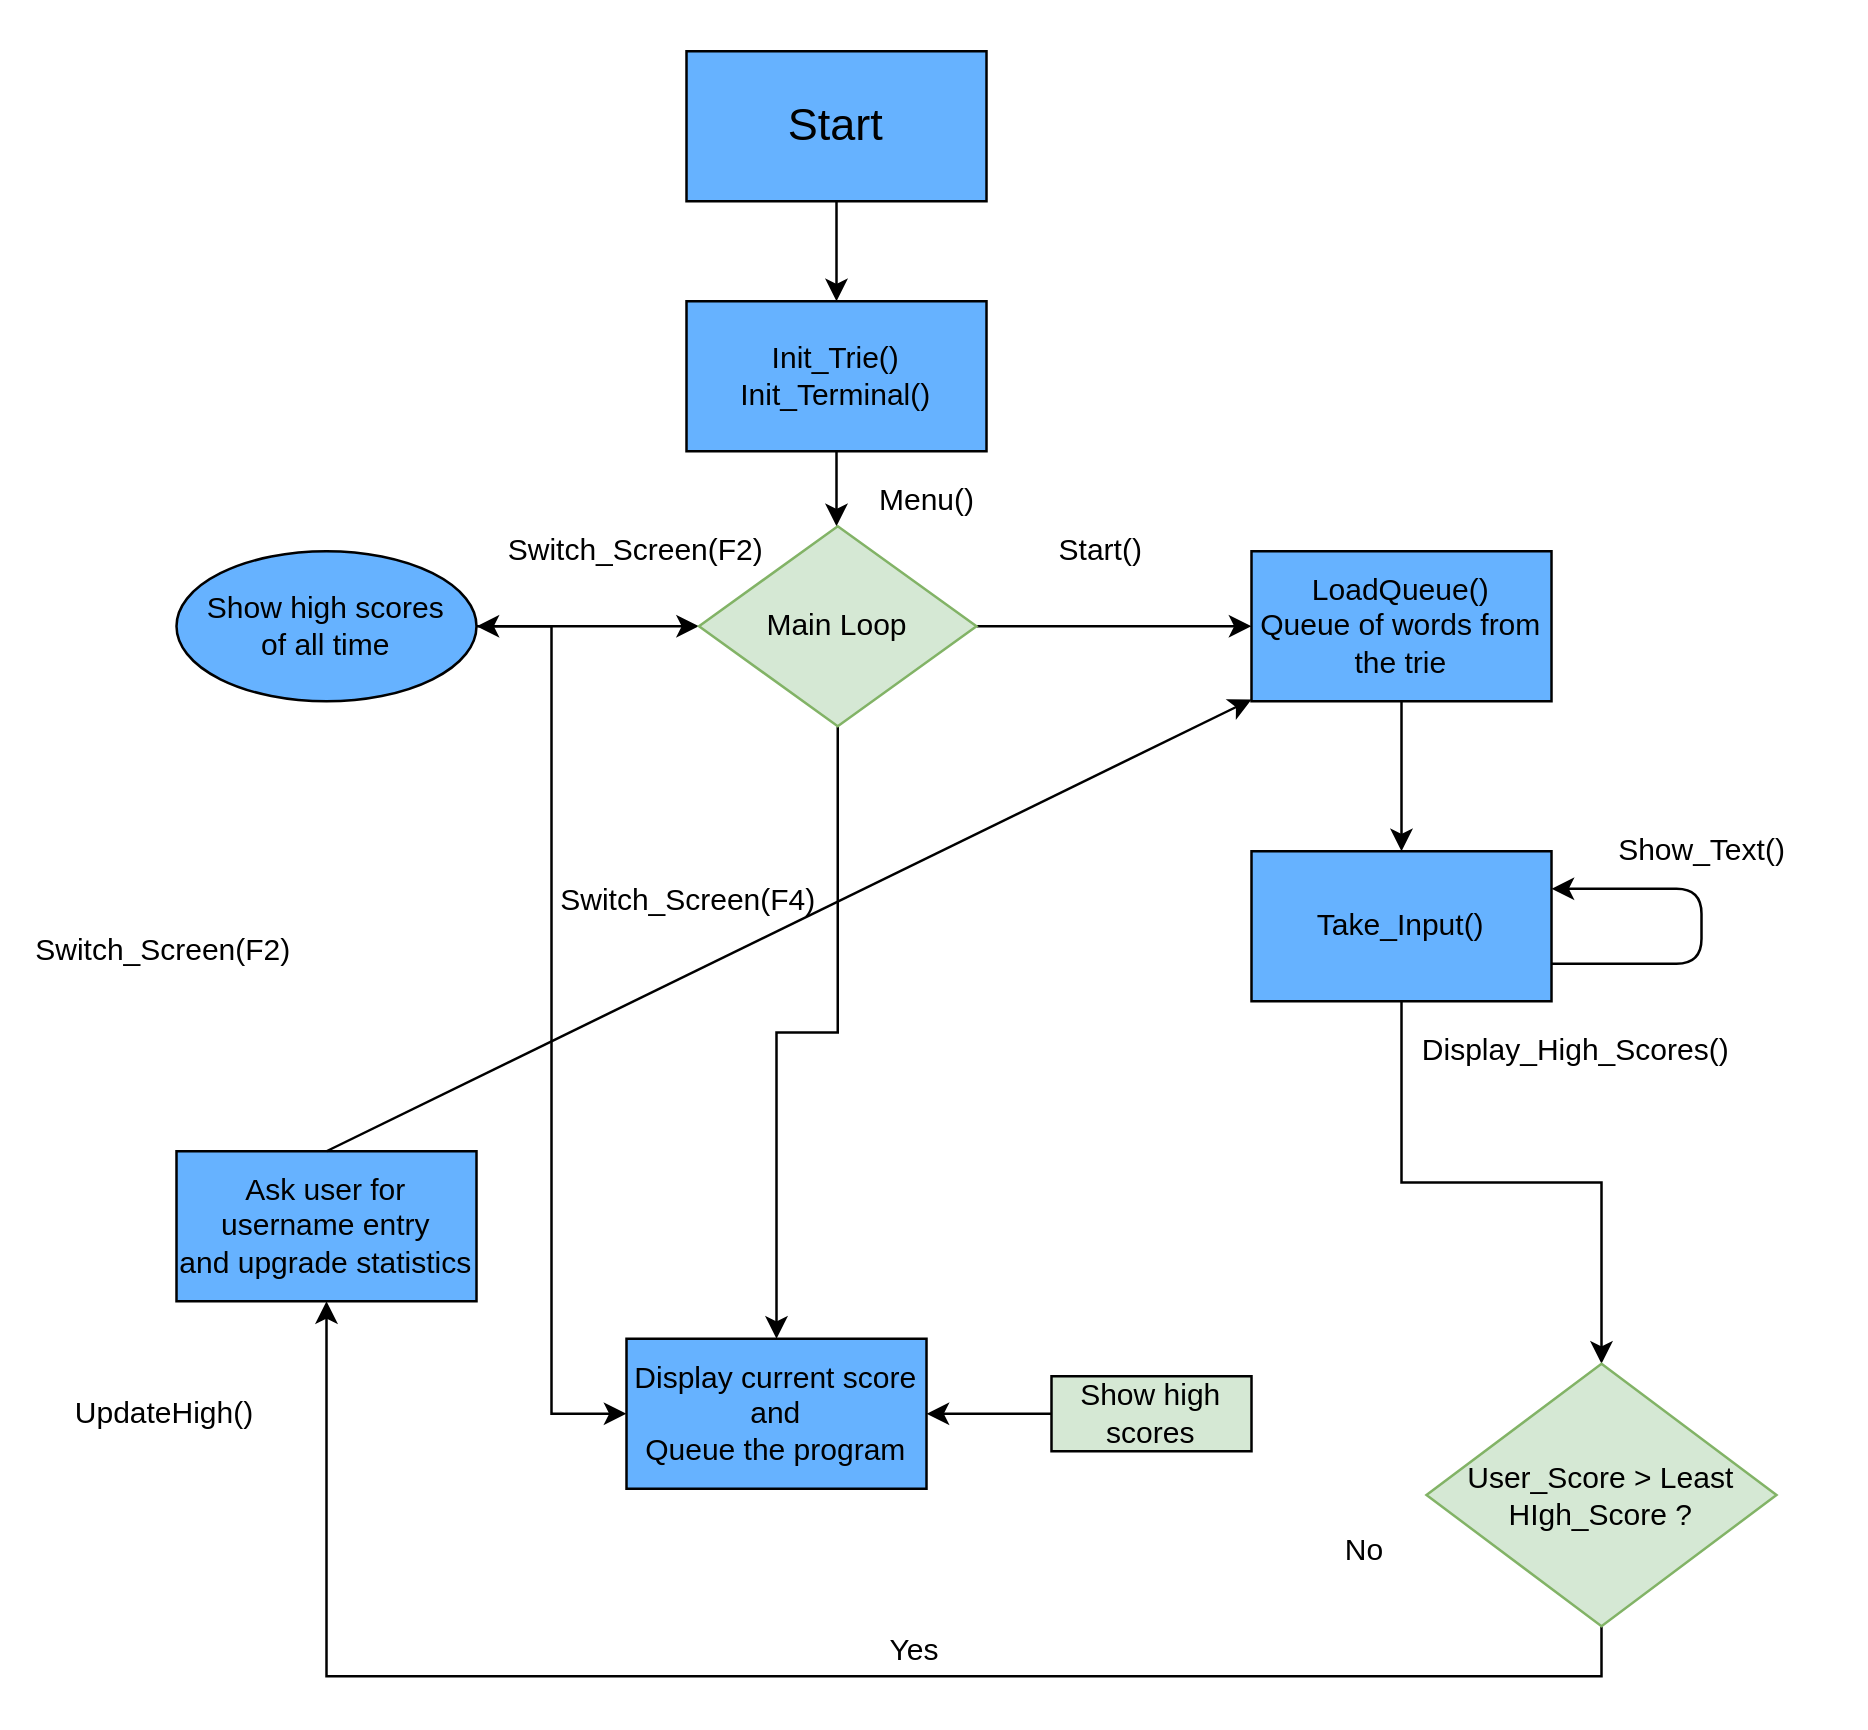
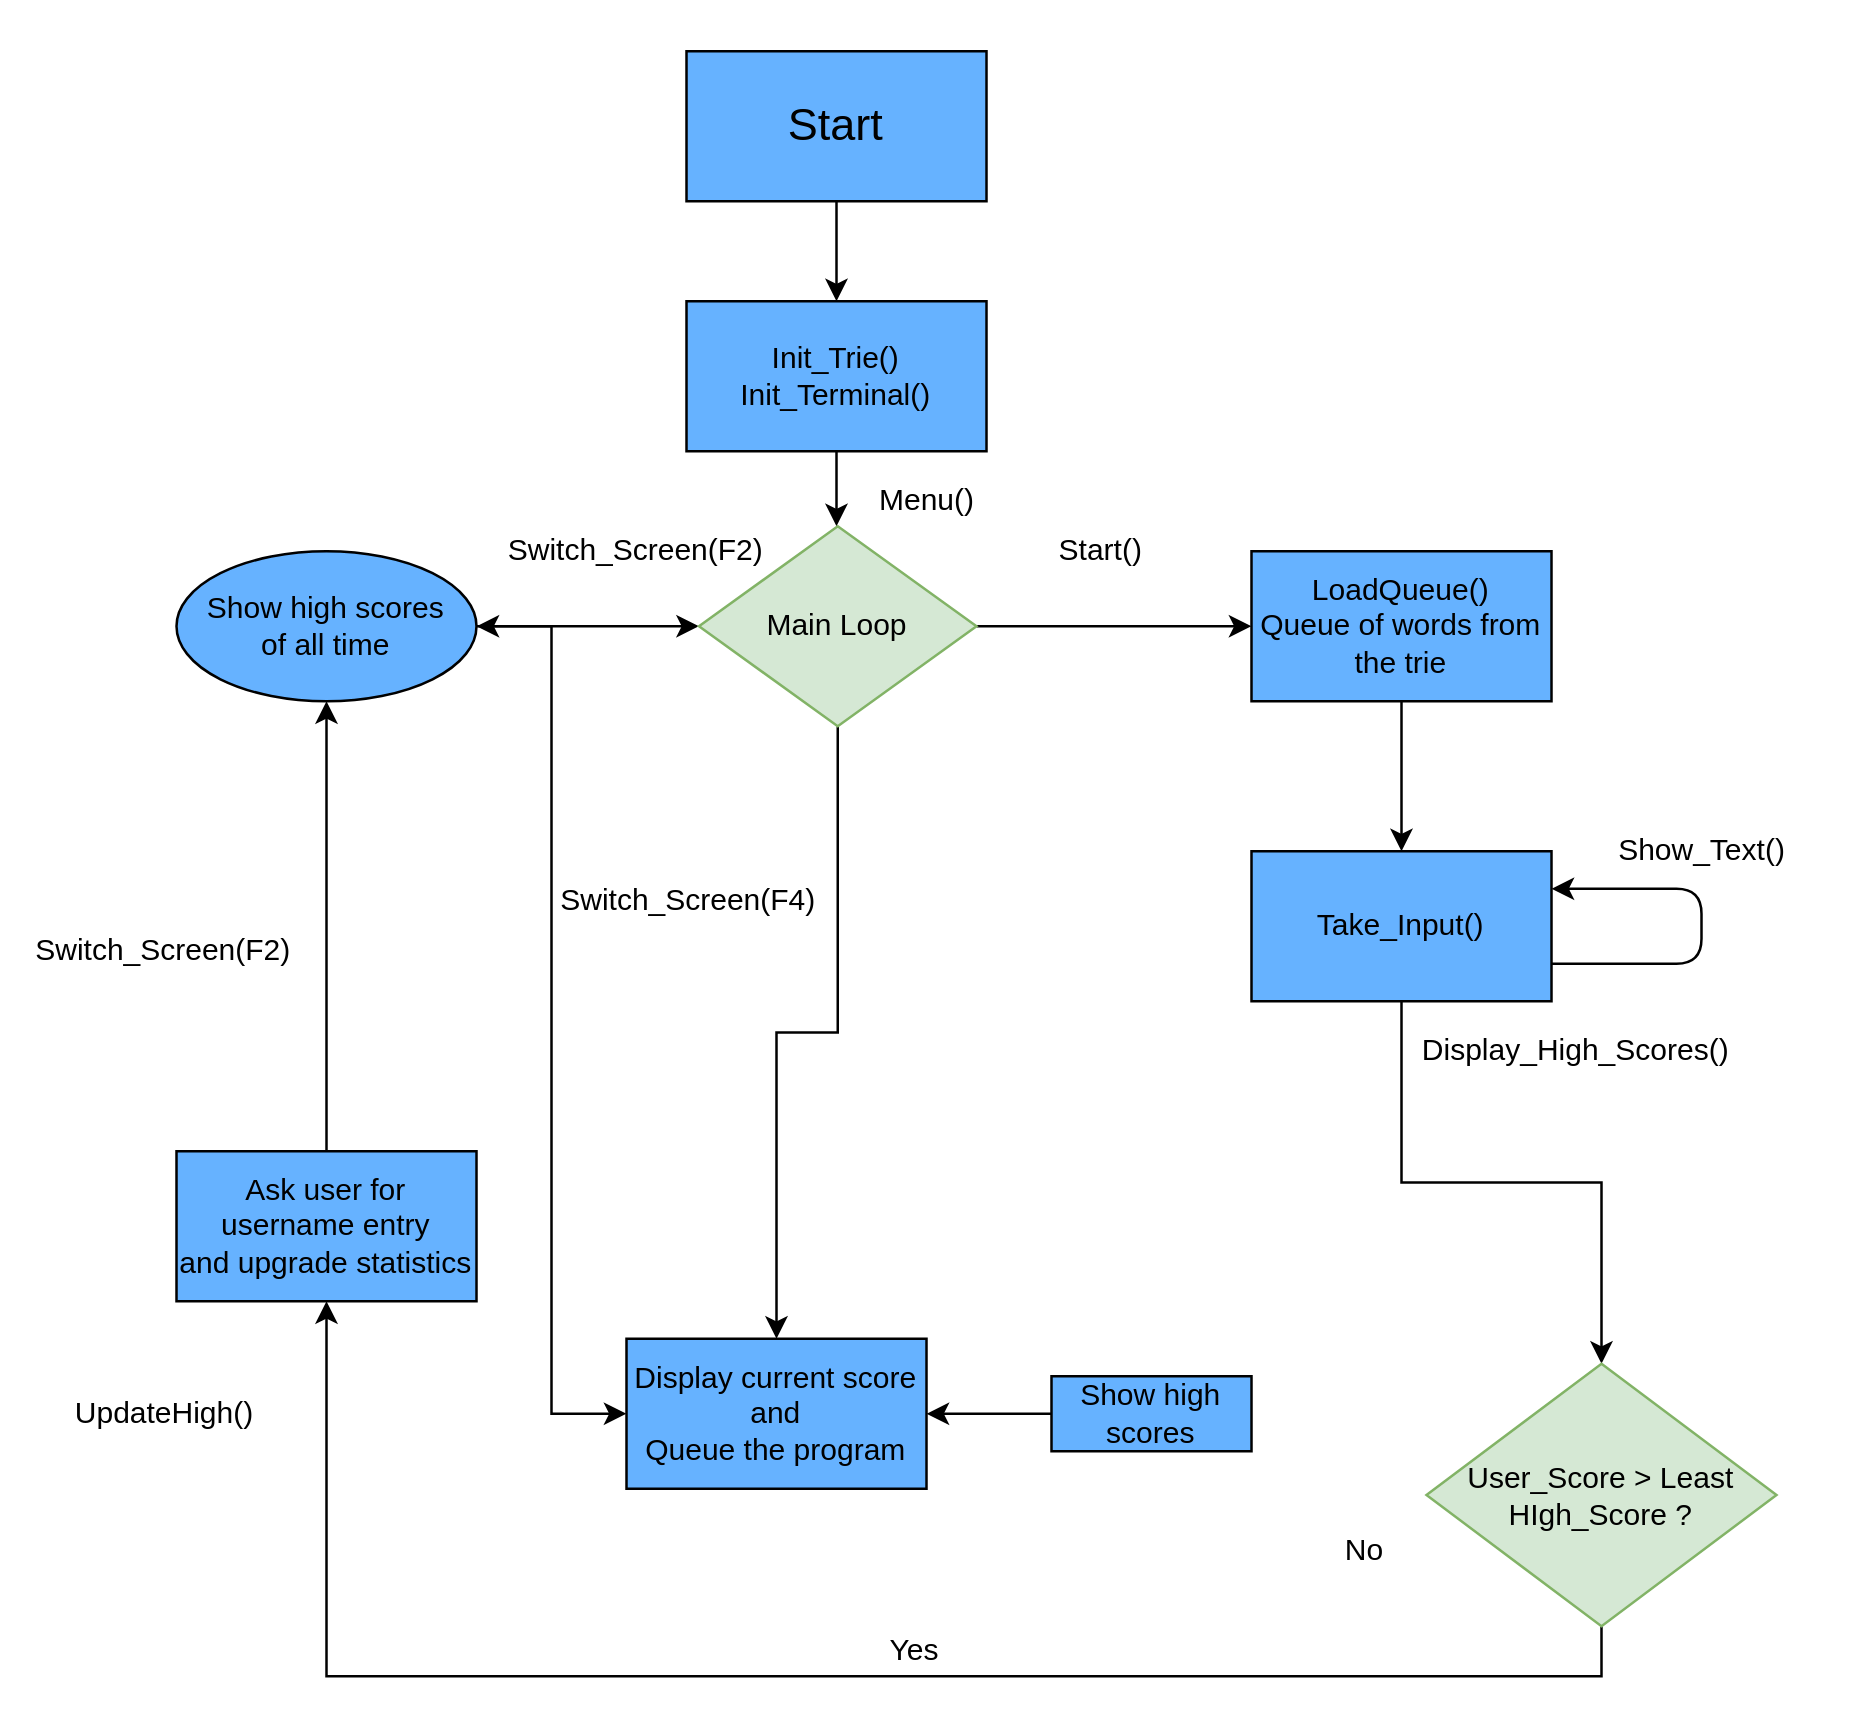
edge "Ask user for username entry and upgrade statistics" -> "LoadQueue() Queue of words from the trie": now "Ask user for username entry and upgrade statistics" -> "Show high scores of all time"
node "Show high scores": fillcolor #d5e8d4 -> #66b2ff
